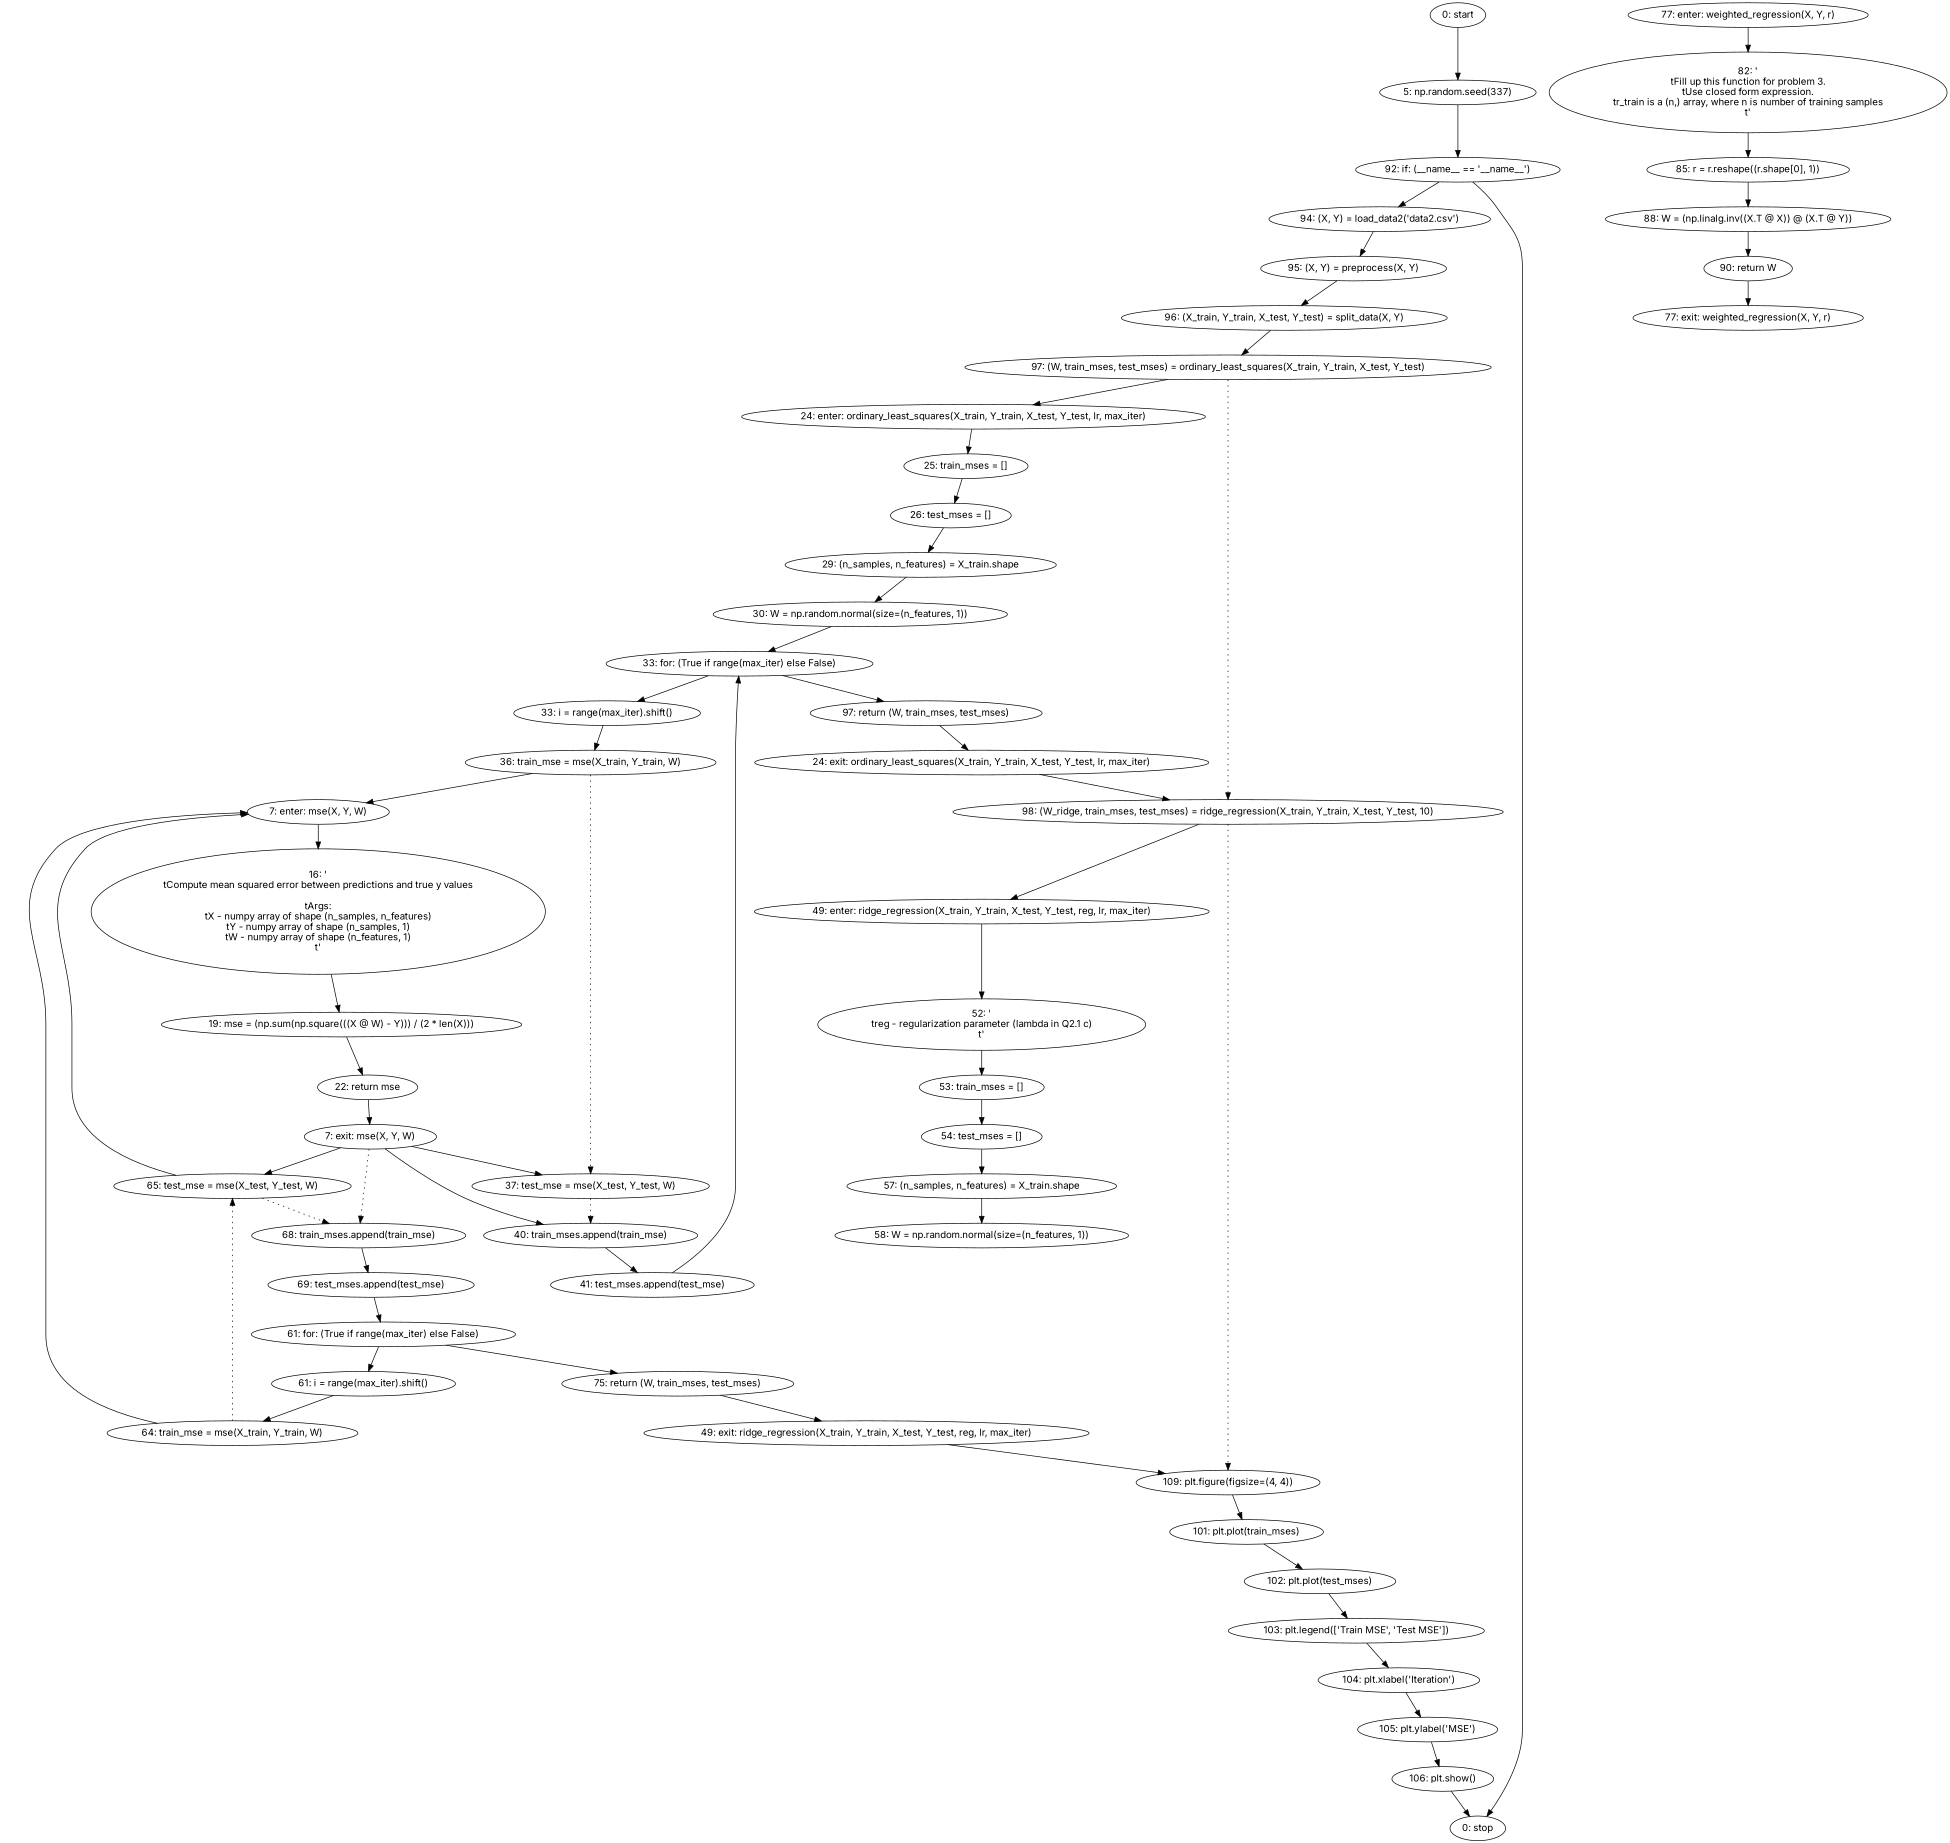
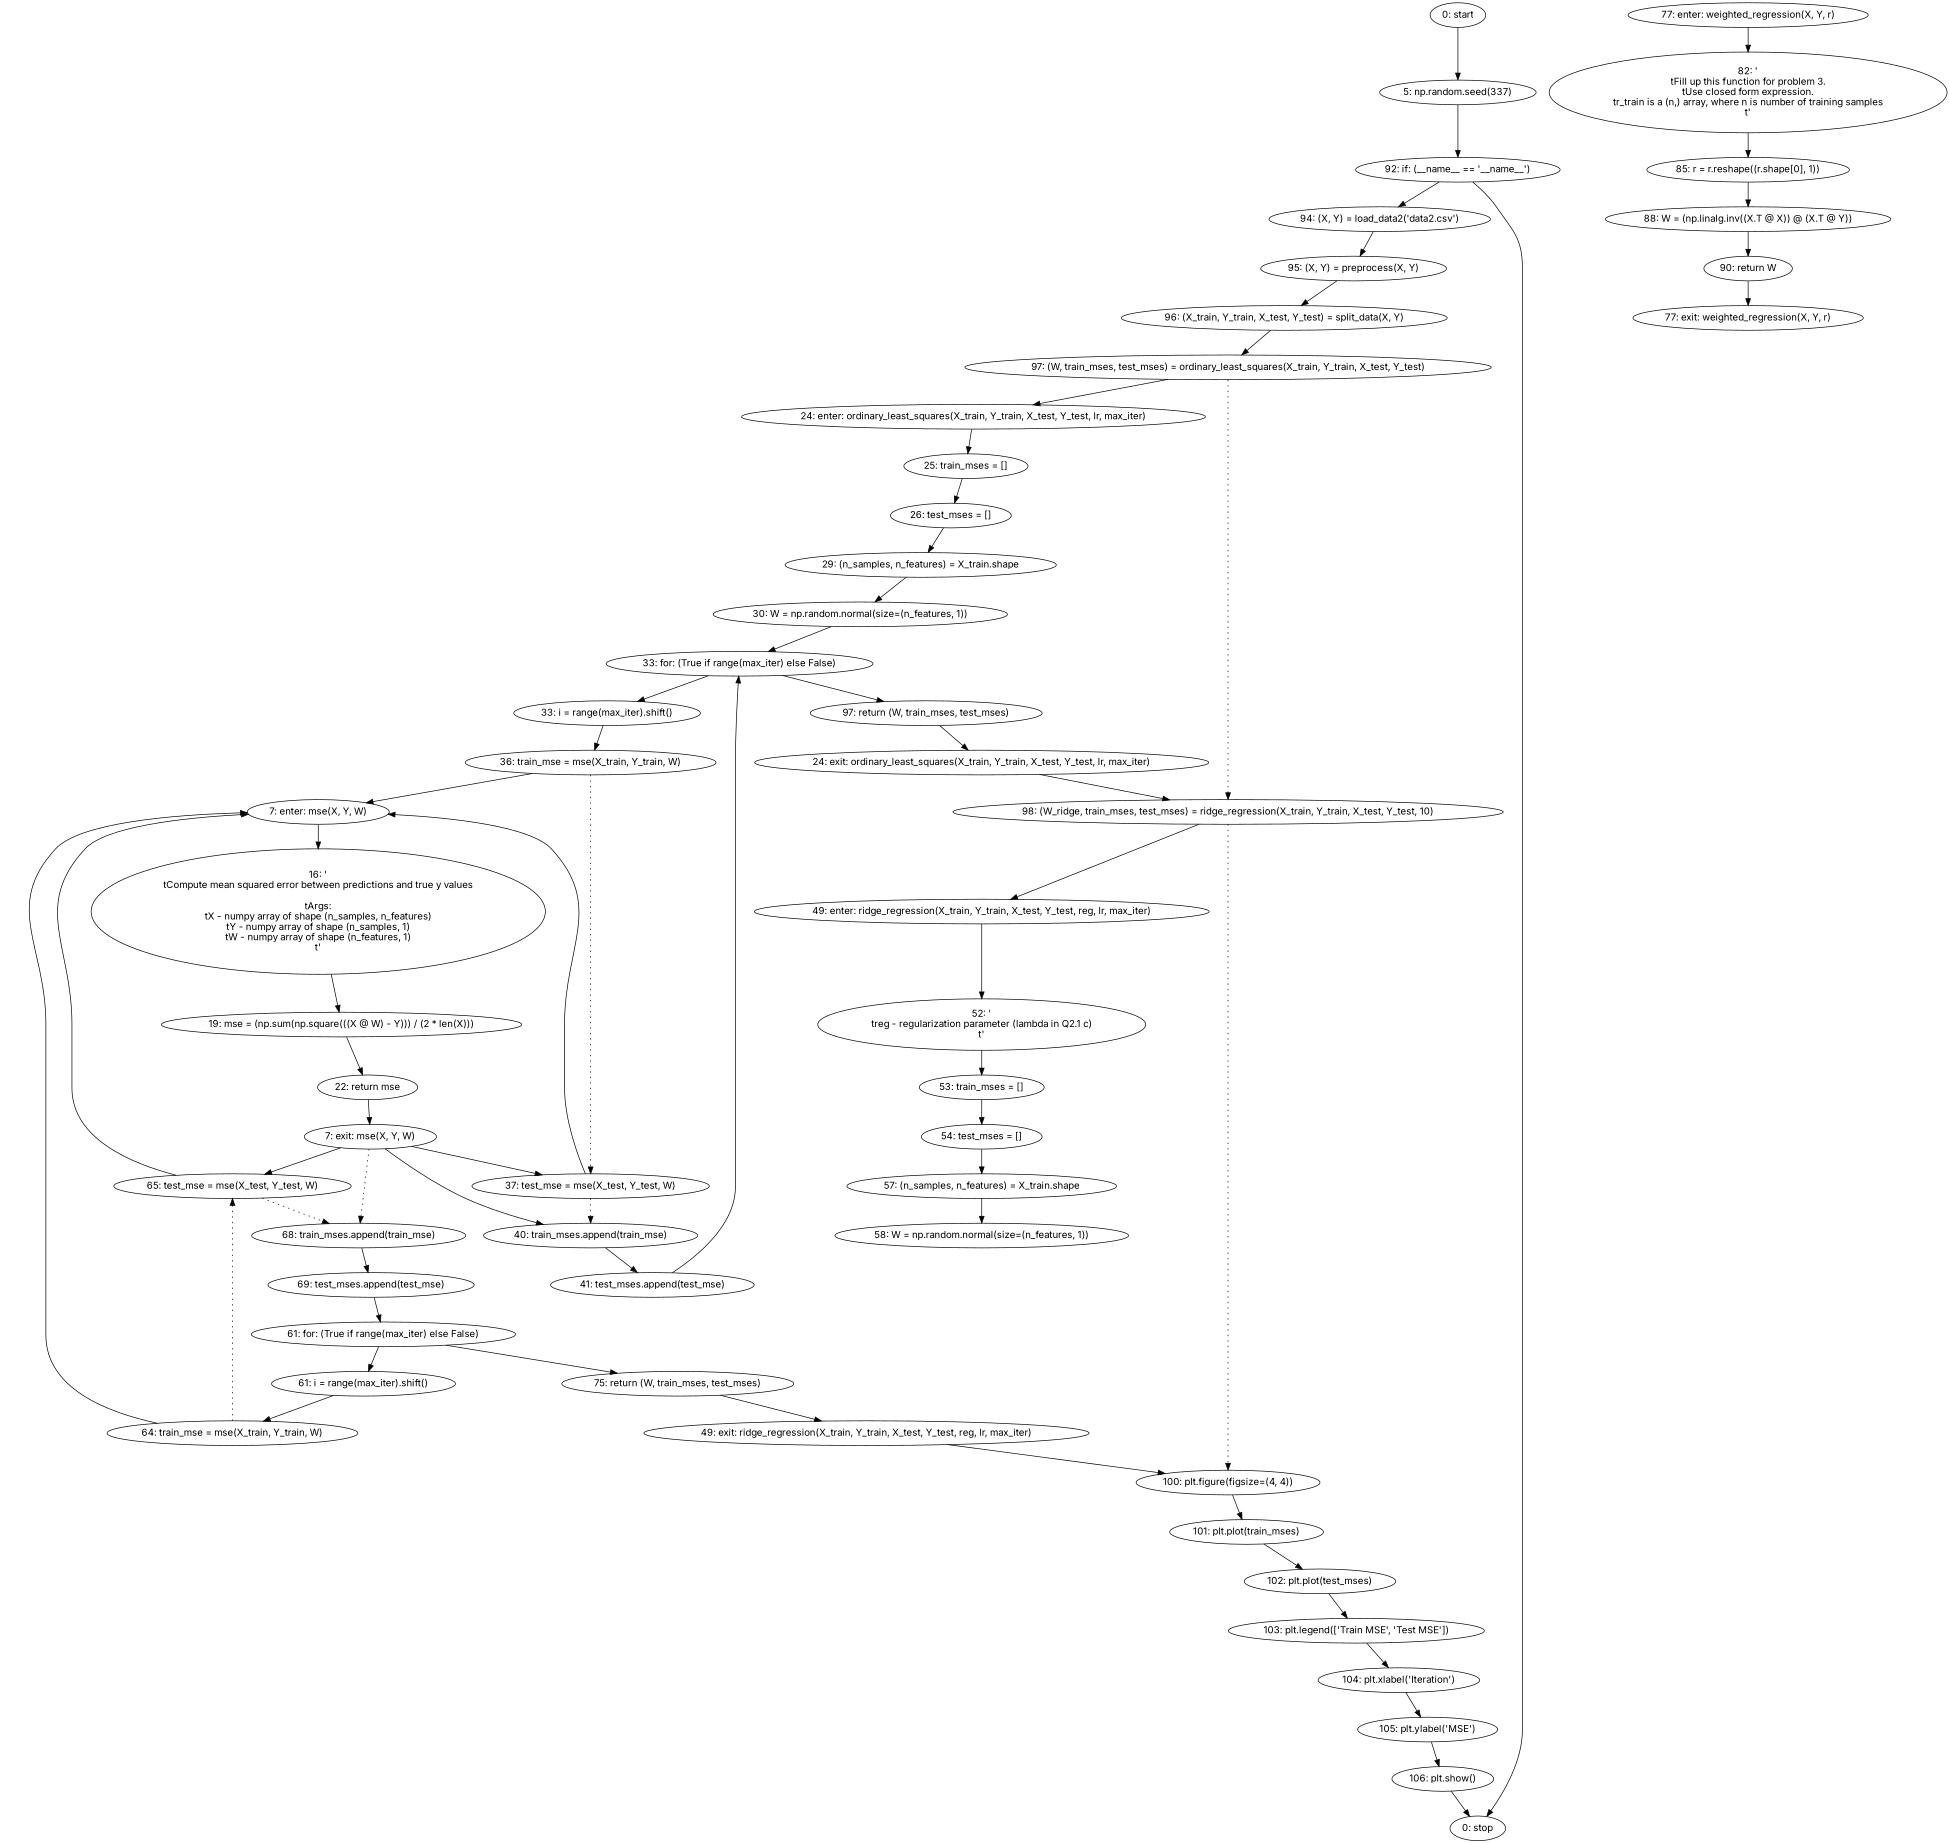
edge "37: test_mse = mse(X_test, Y_test, W)" -> "7: enter: mse(X, Y, W)": added
node "109: plt.figure(figsize=(4, 4))": label "109: plt.figure(figsize=(4, 4))" -> "100: plt.figure(figsize=(4, 4))"
